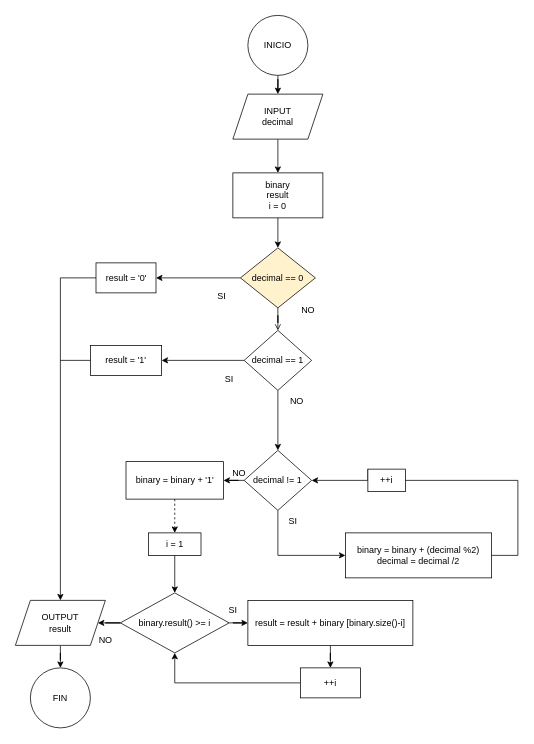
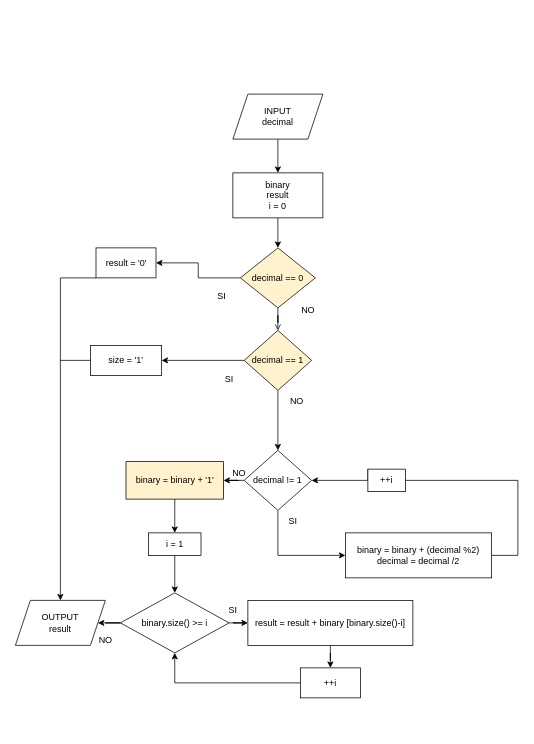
node "INICIO": removed
edge "INICIO" -> "INPUT decimal": removed
node "result = '0'": moved (126, 278) -> (126, 263)
node "result = '1'": label "result = '1'" -> "size = '1'"
node "decimal == 1": fillcolor #ffffff -> #fff2cc
node "binary = binary + '1'": fillcolor #ffffff -> #fff2cc
edge "binary = binary + '1'" -> "i = 1": style dashed -> solid
node "binary.result() >= i": label "binary.result() >= i" -> "binary.size() >= i"
edge "OUTPUT result" -> "FIN": removed
node "FIN": removed
